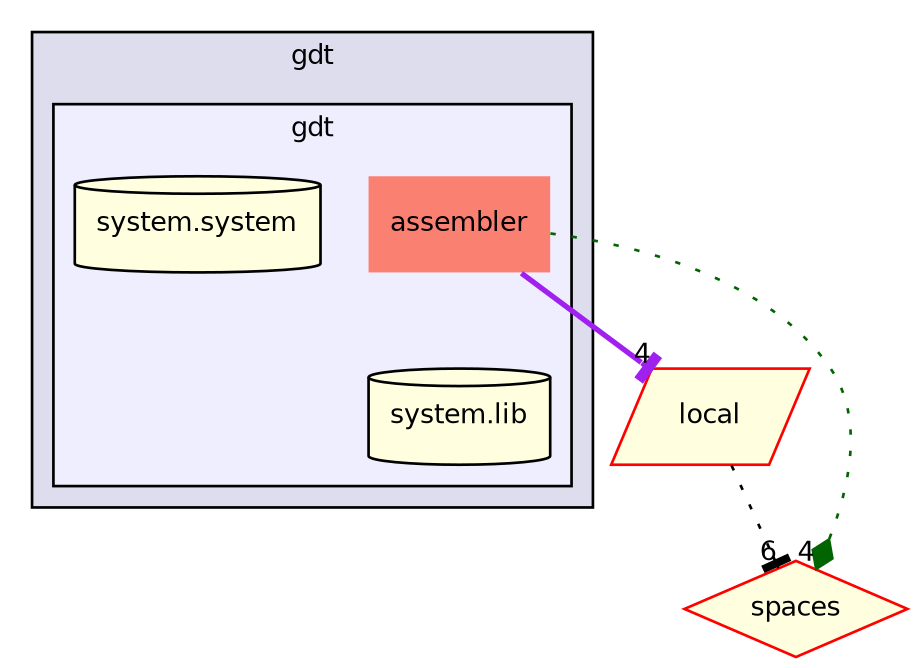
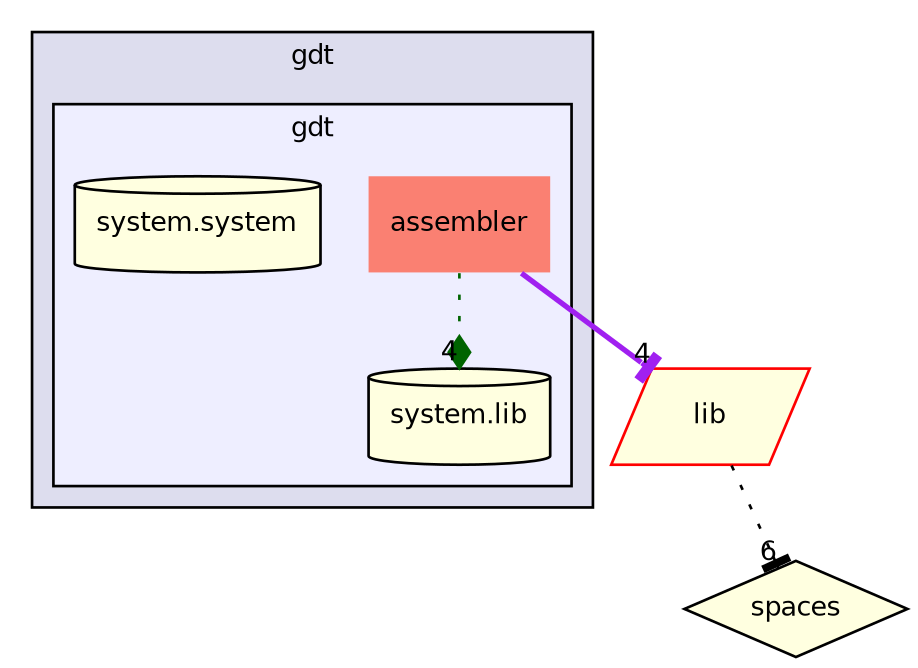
edge "assembler" -> "spaces": now "assembler" -> "system.lib"
node "local": label "local" -> "lib"
node "spaces": color red -> black
